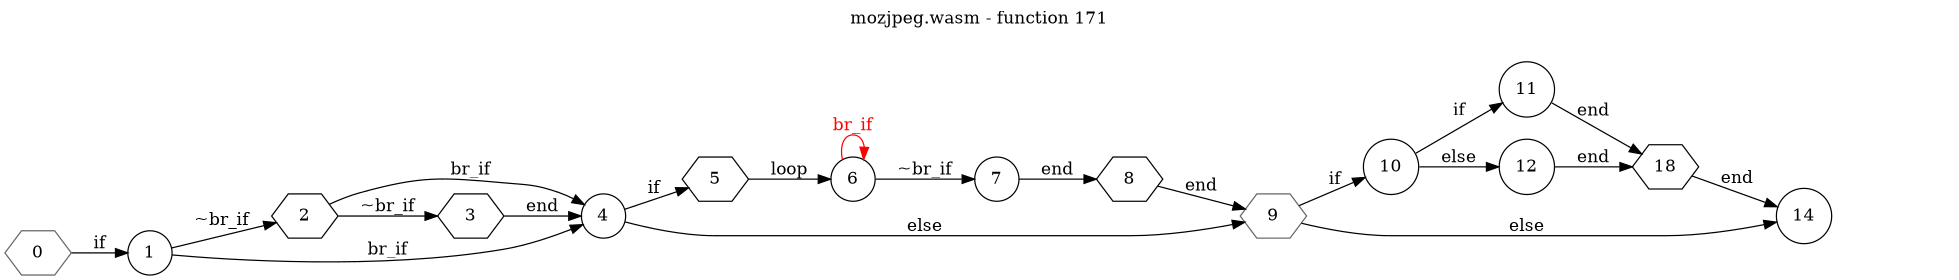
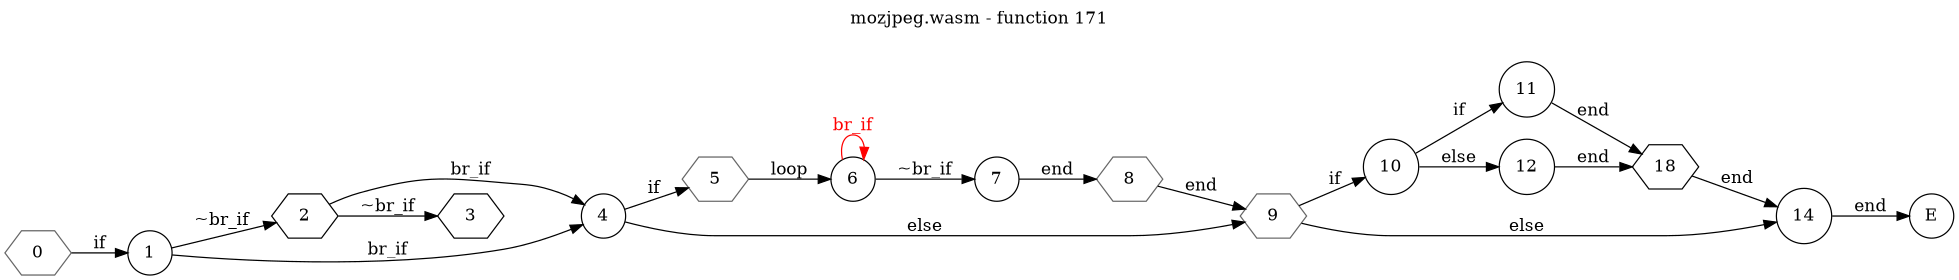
node "5": color black -> gray40
node "8": color black -> gray40
edge "3" -> "4": removed, label "end"
node "E": added
